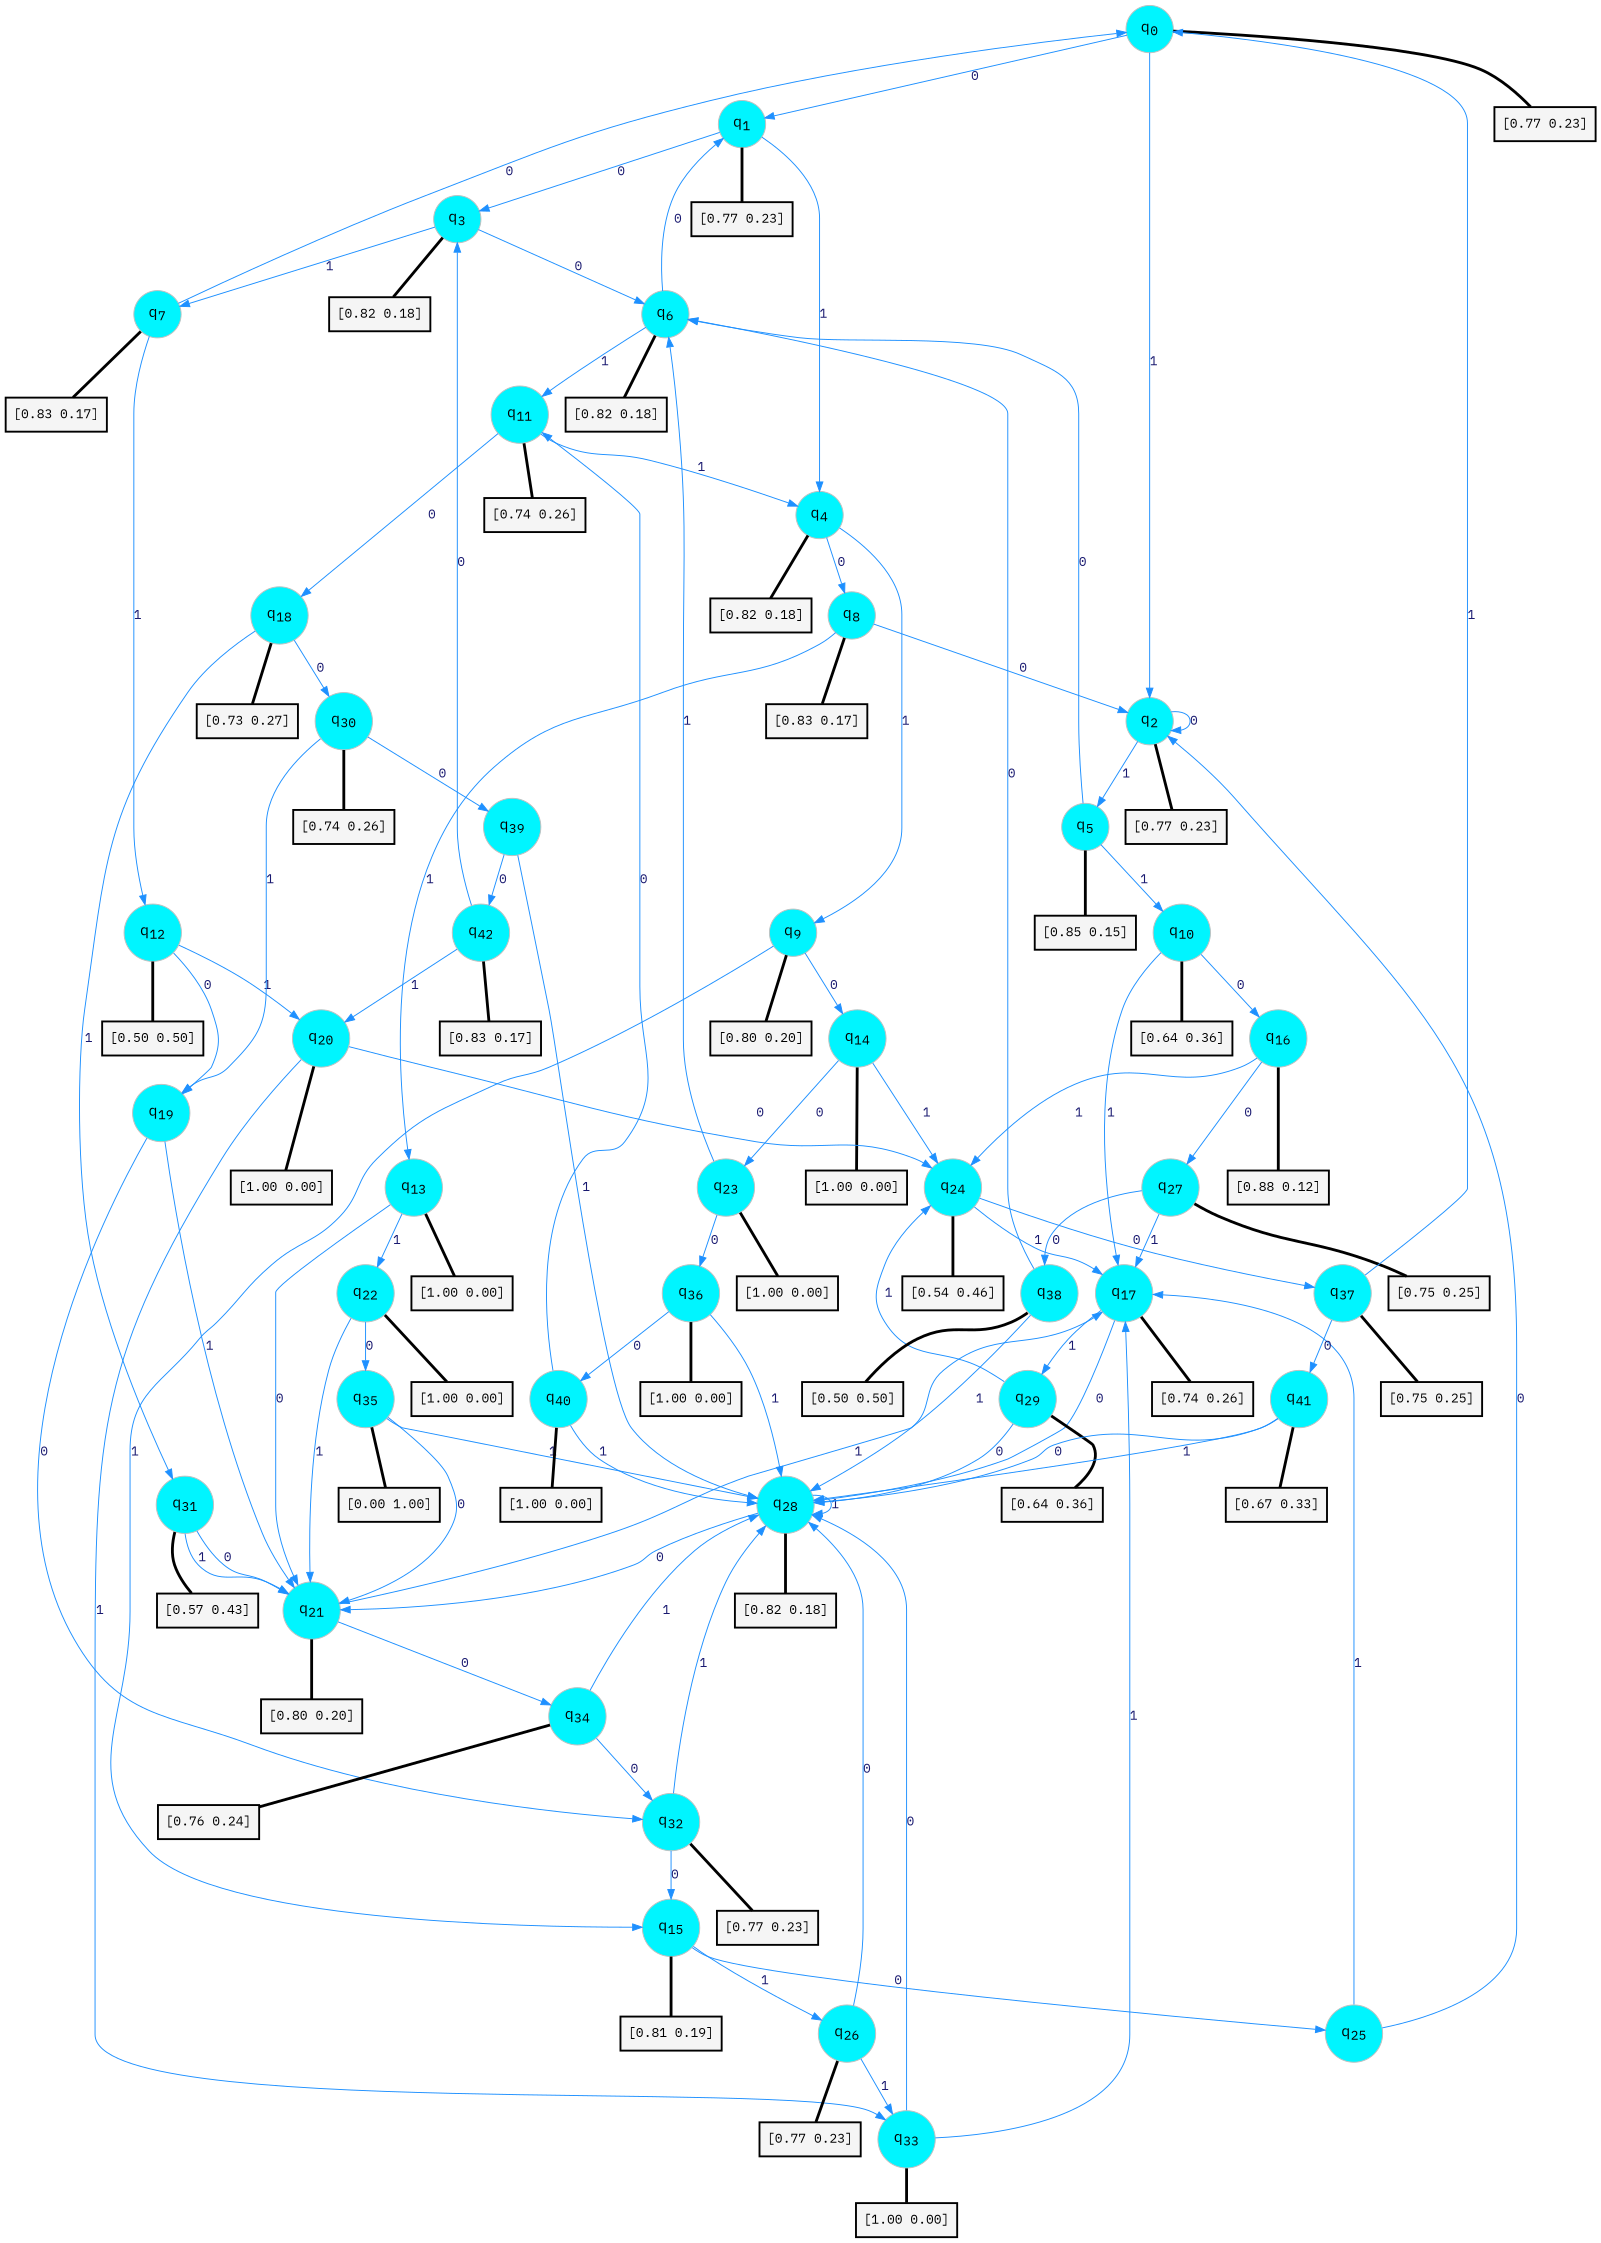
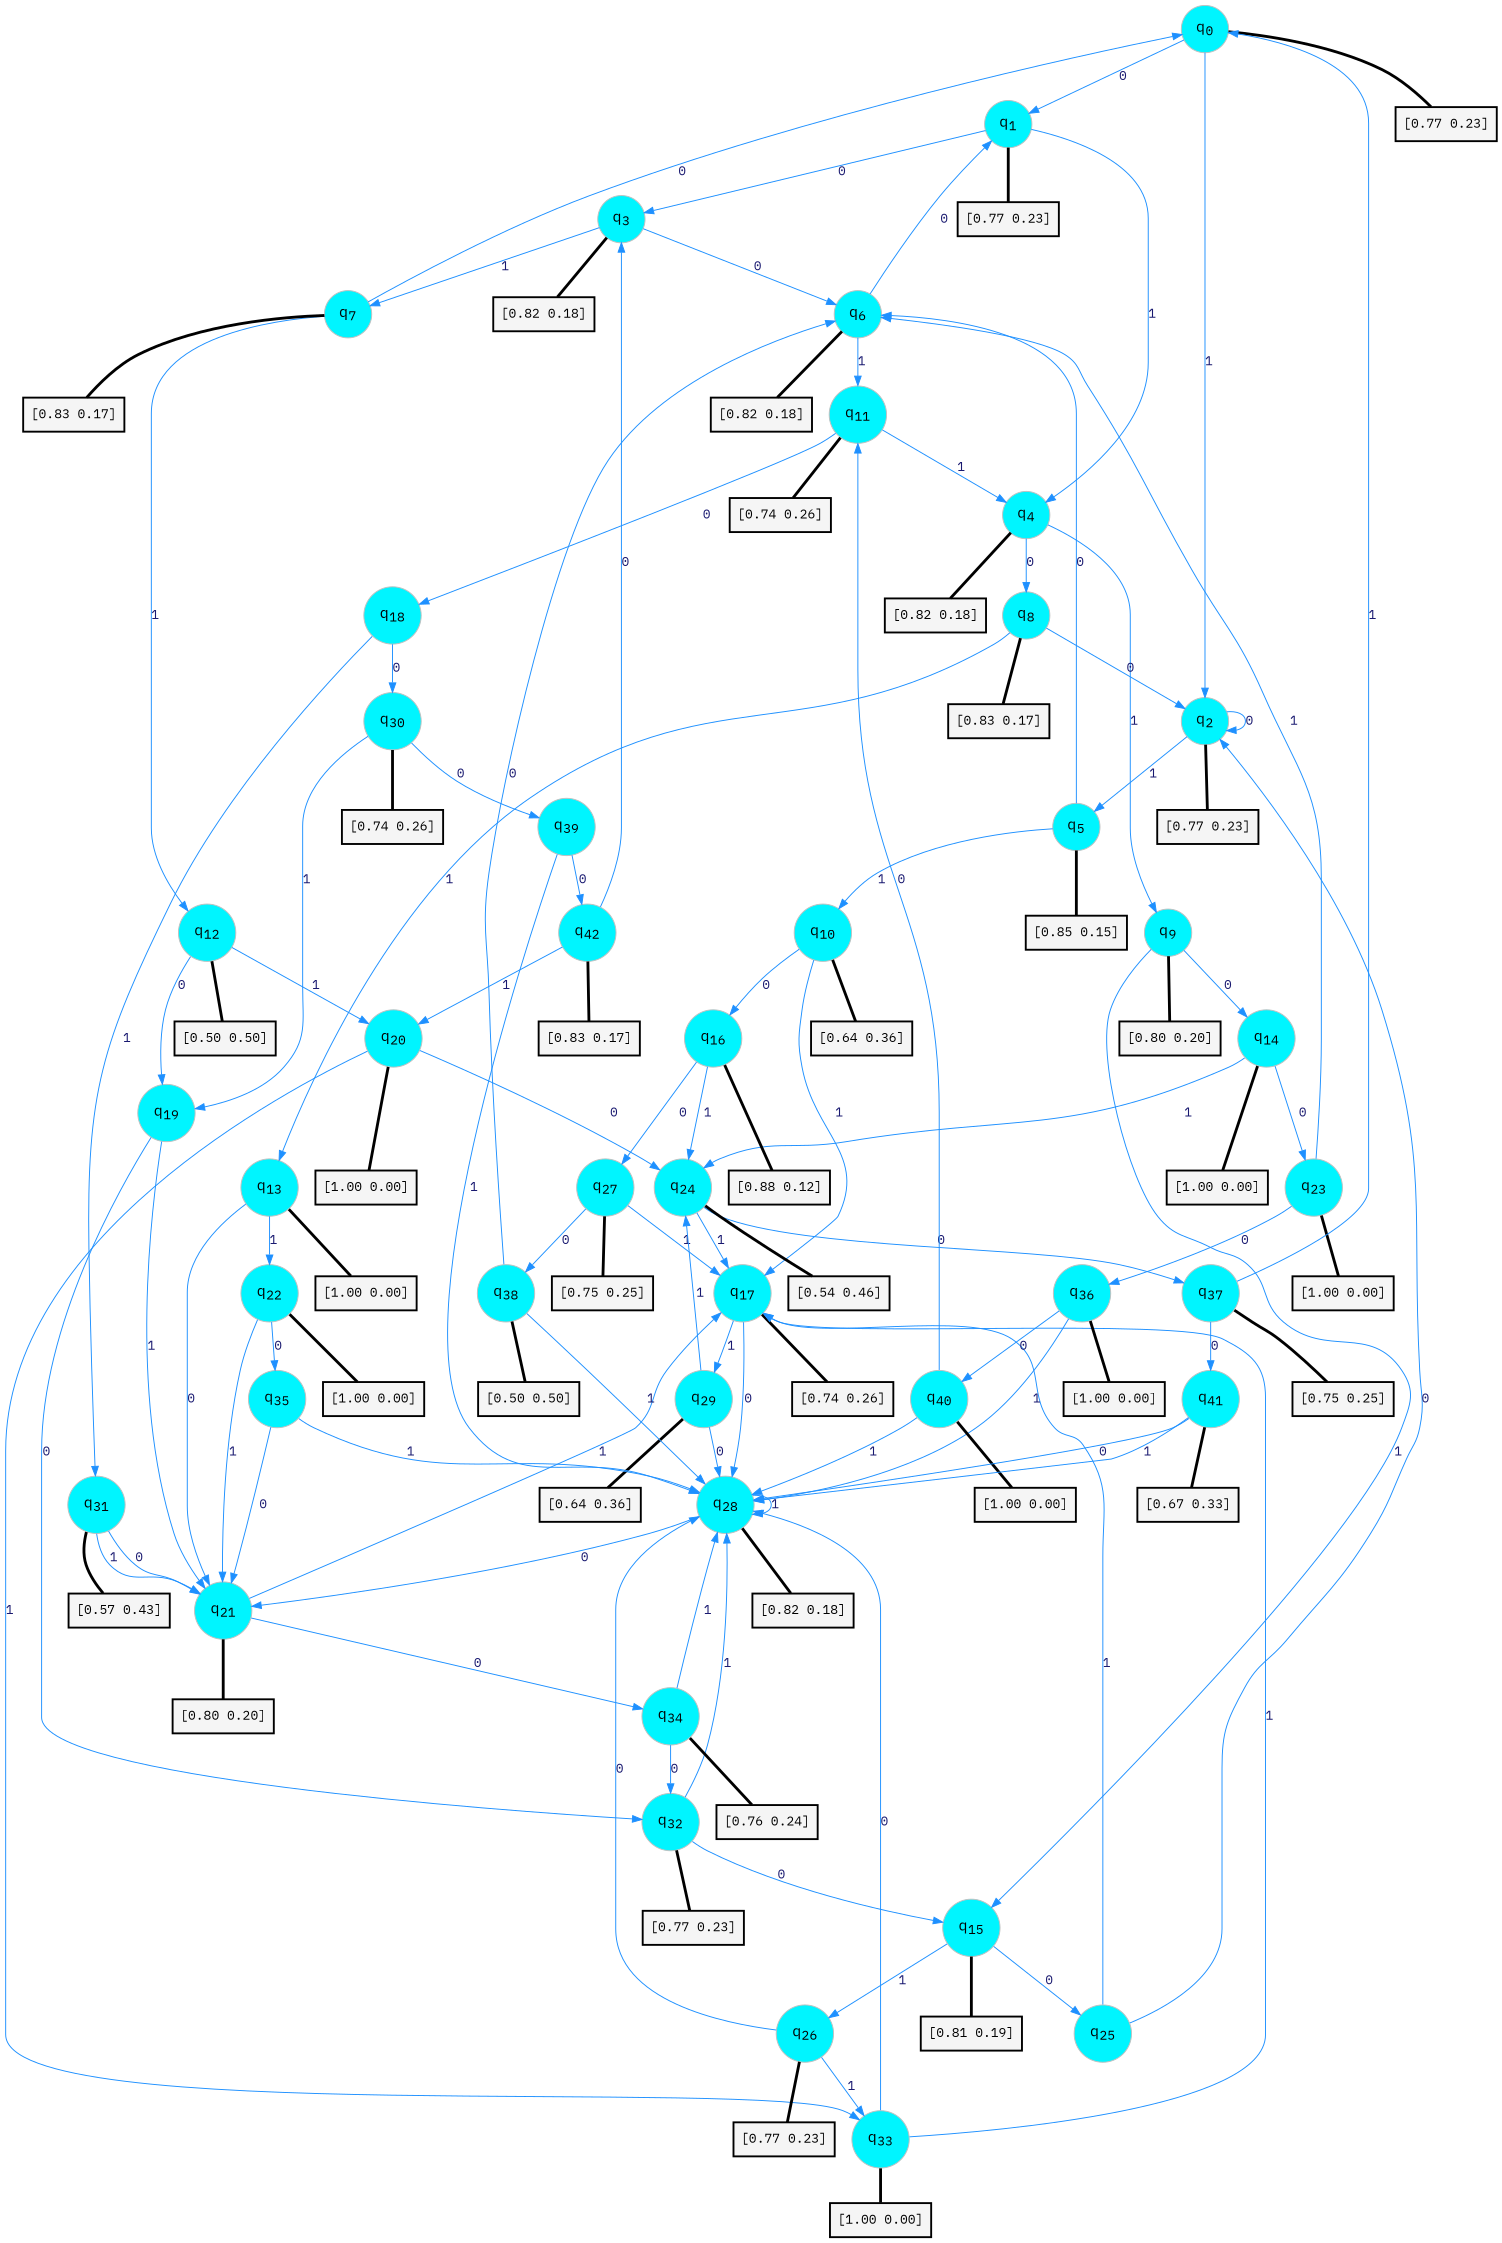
node "[0.73 0.27]": removed
node "[0.00 1.00]": removed
